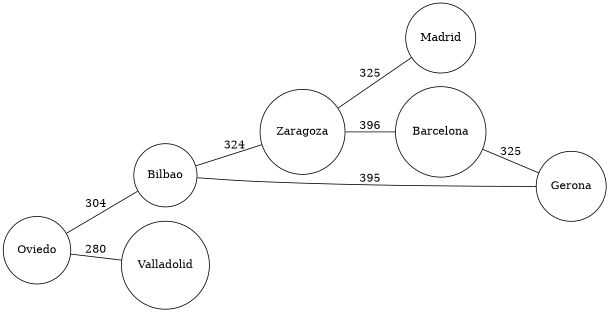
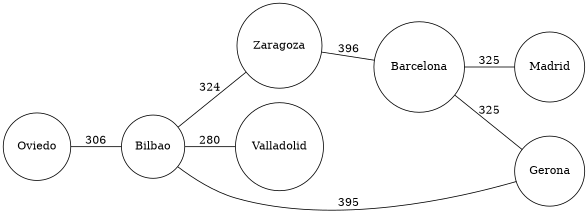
edge "Madrid" -- "Zaragoza": now "Madrid" -- "Barcelona"
edge "Bilbao" -- "Oviedo": label "304" -> "306"
edge "Oviedo" -- "Valladolid": now "Bilbao" -- "Valladolid"
